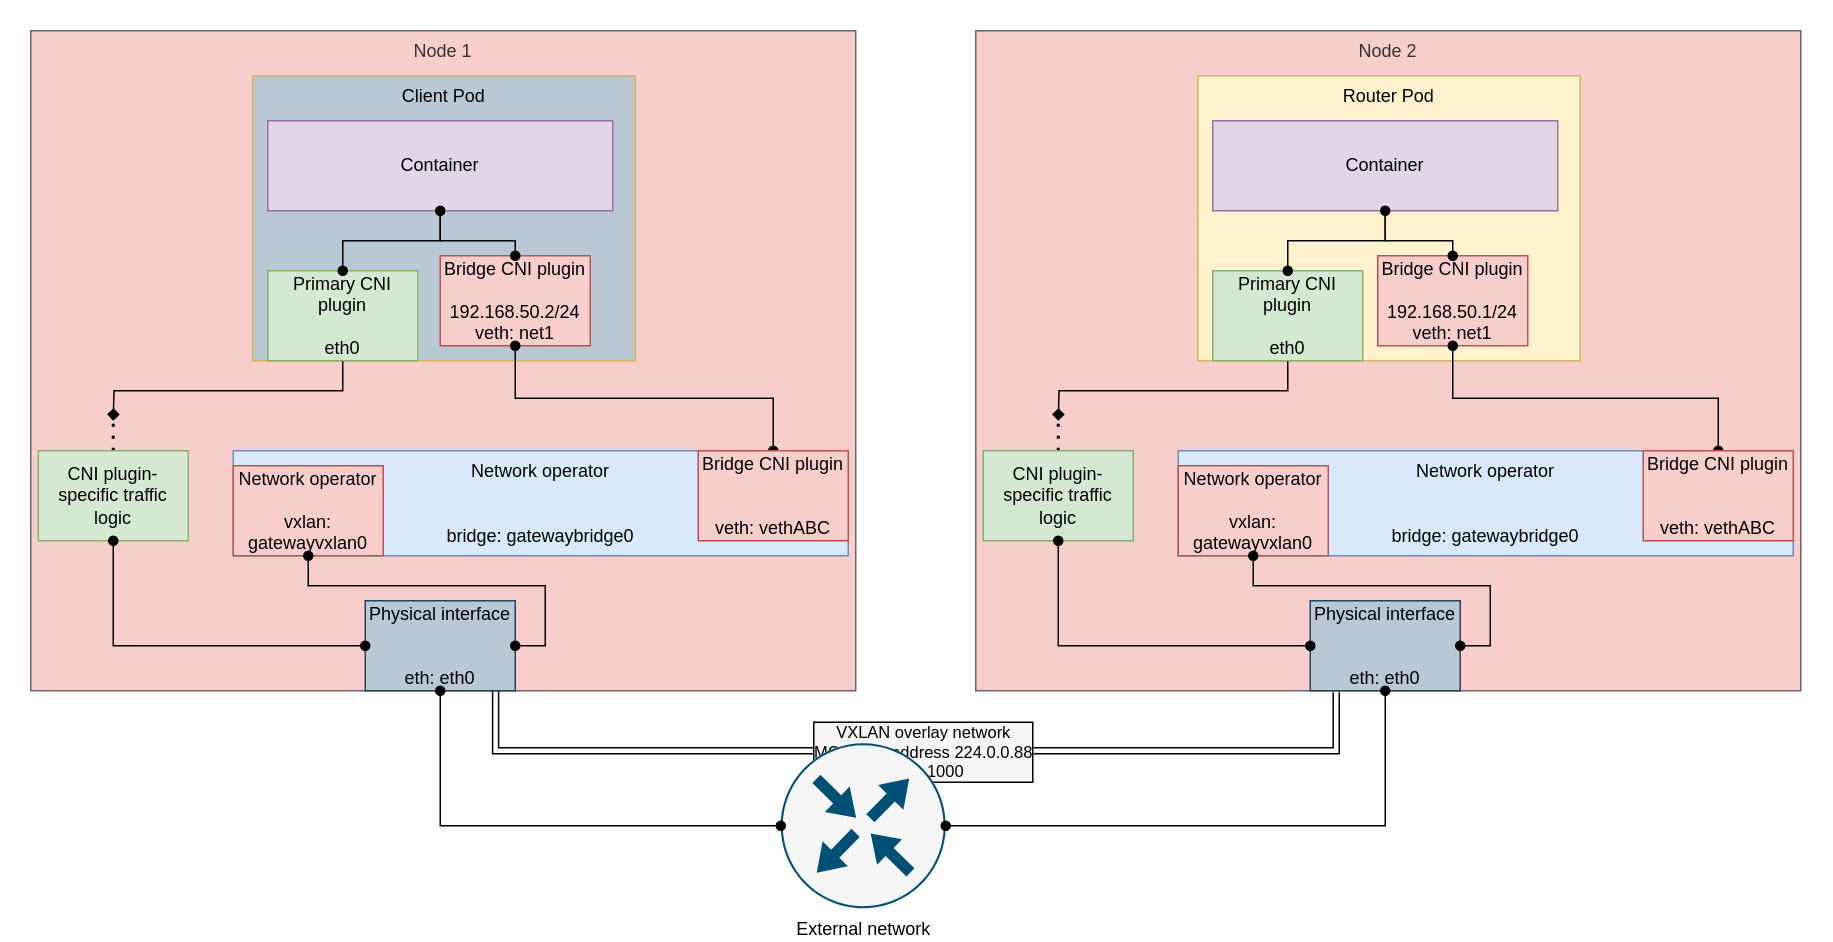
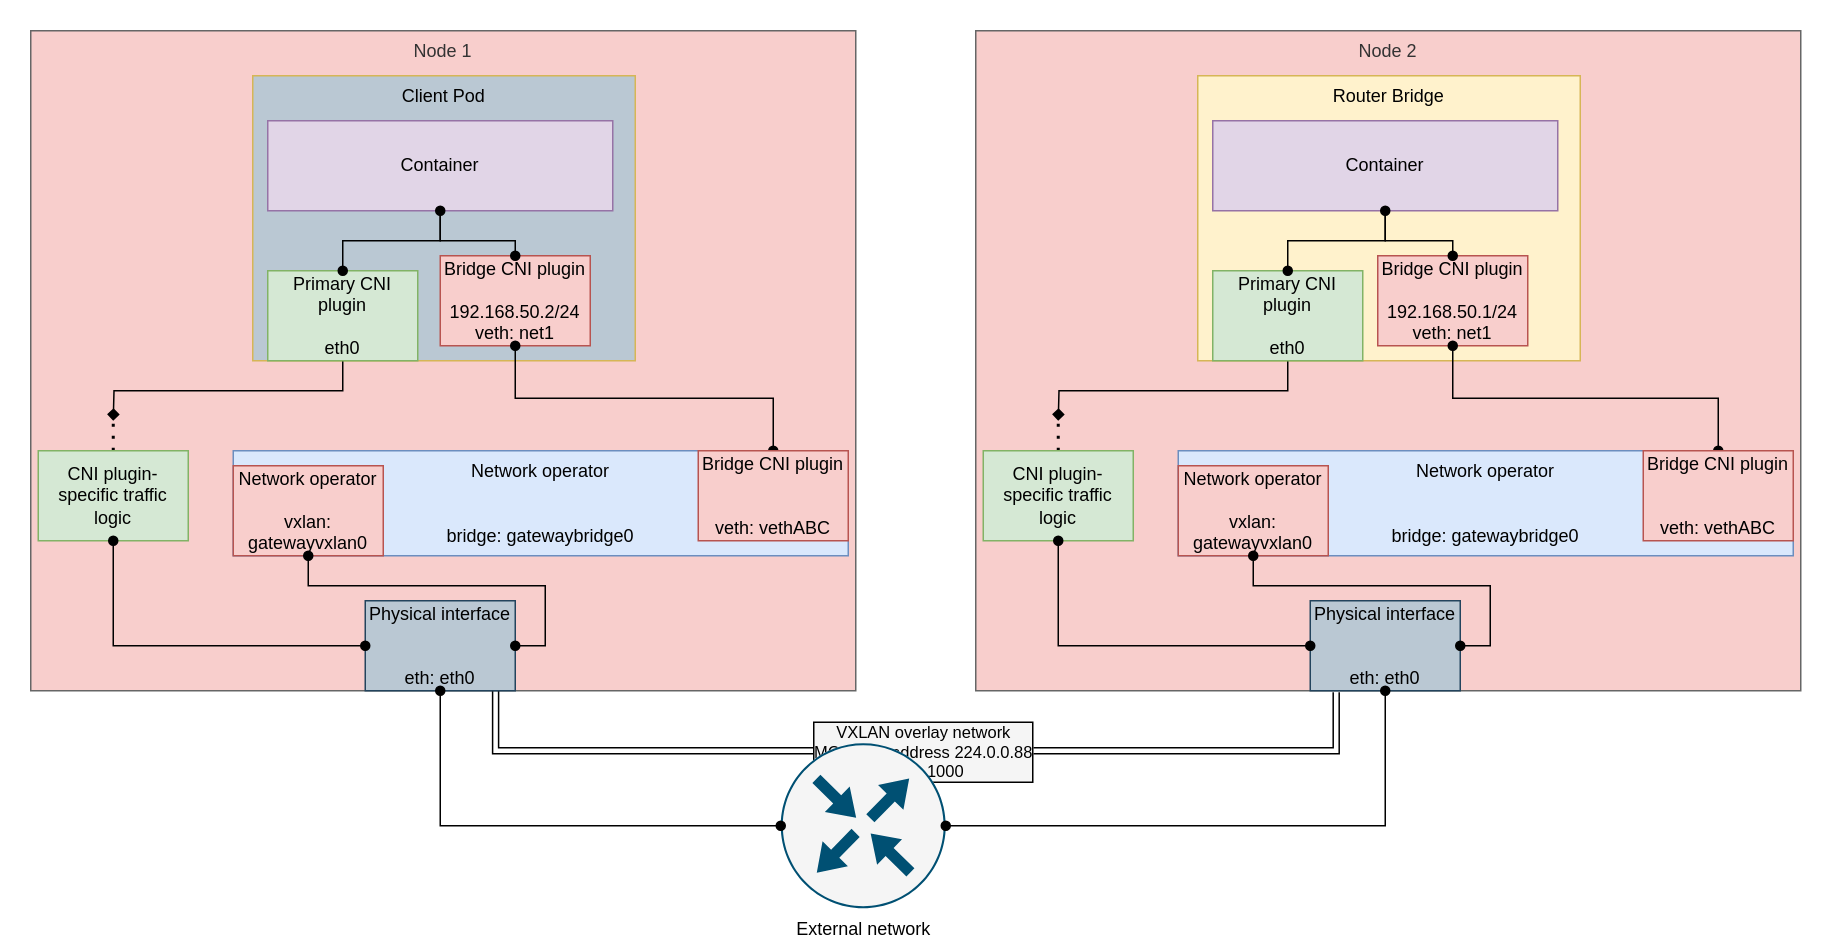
node "Router Pod": label "Router Pod" -> "Router Bridge"
